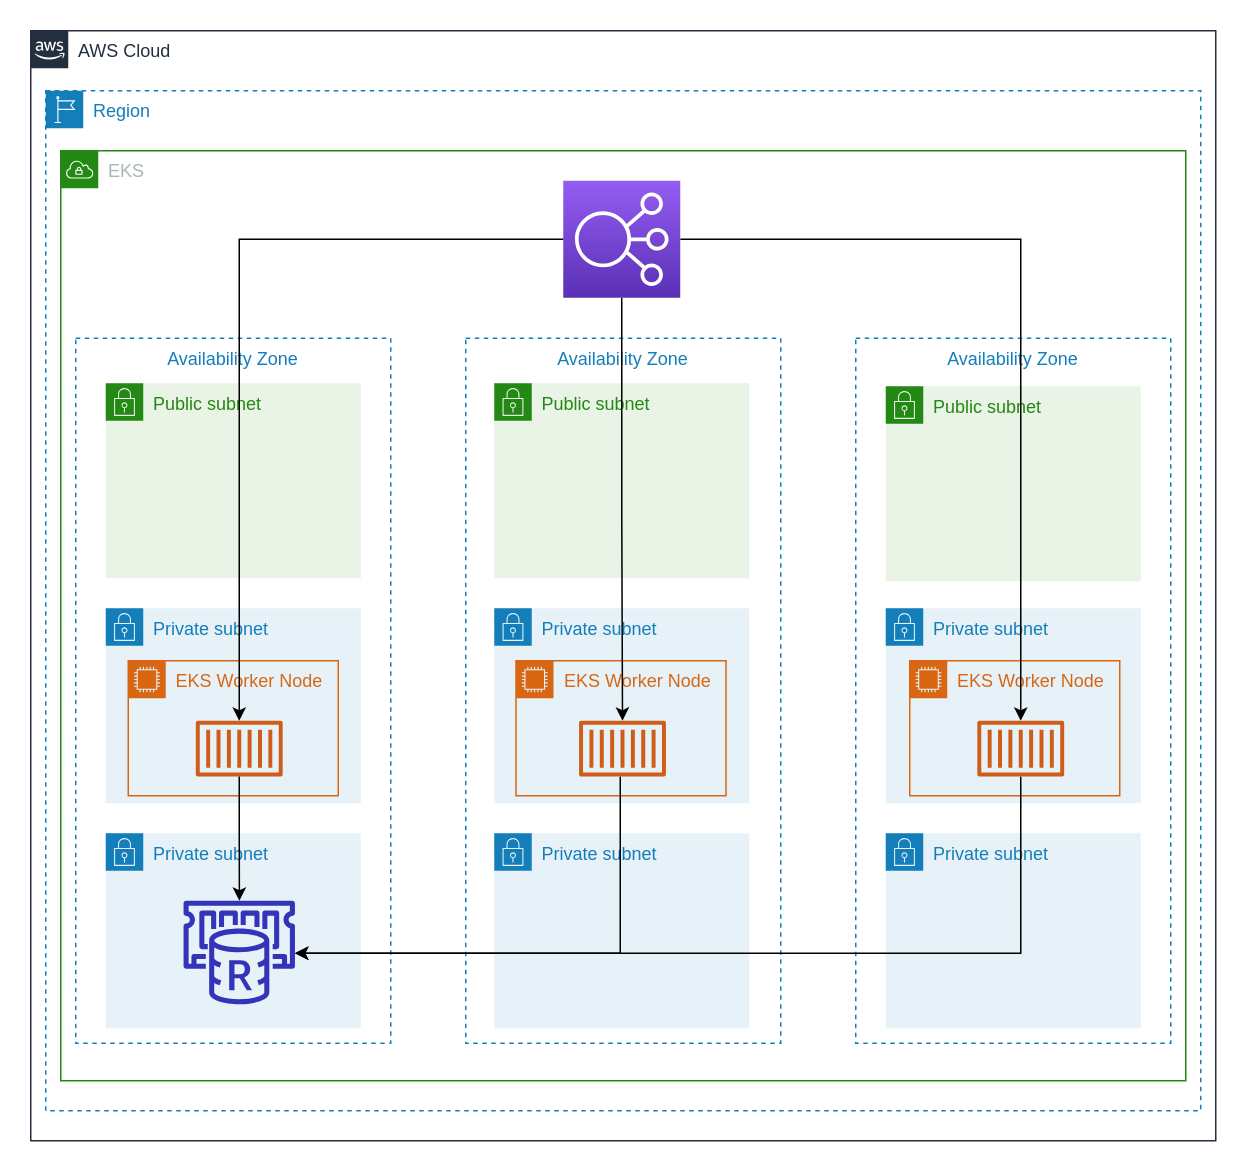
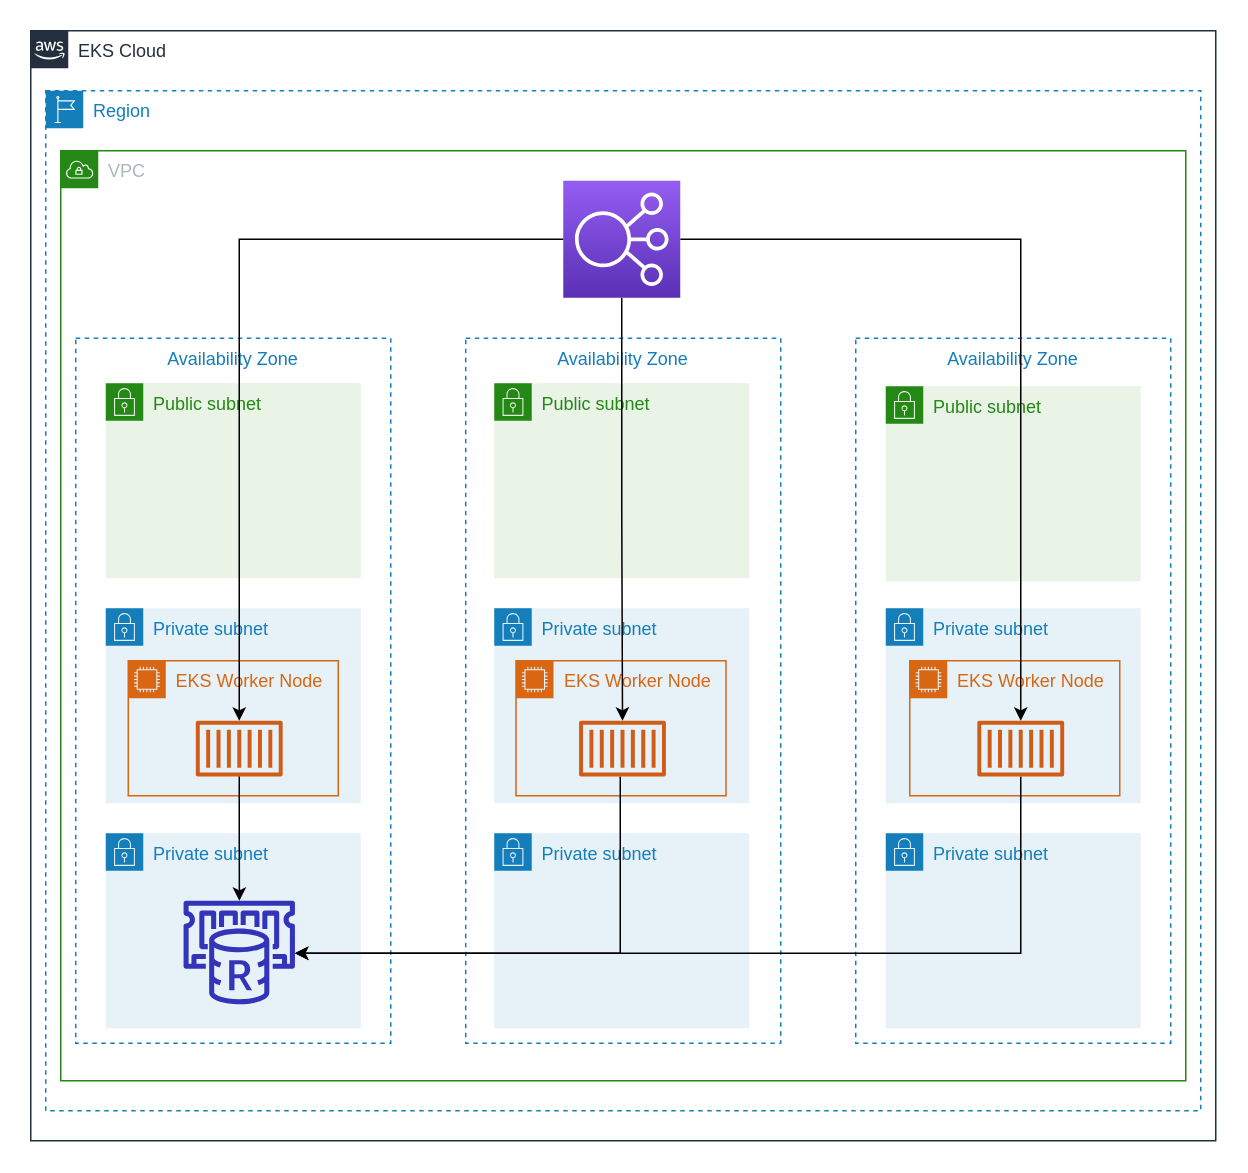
node "AWS Cloud": label "AWS Cloud" -> "EKS Cloud"
node "EKS": label "EKS" -> "VPC"
